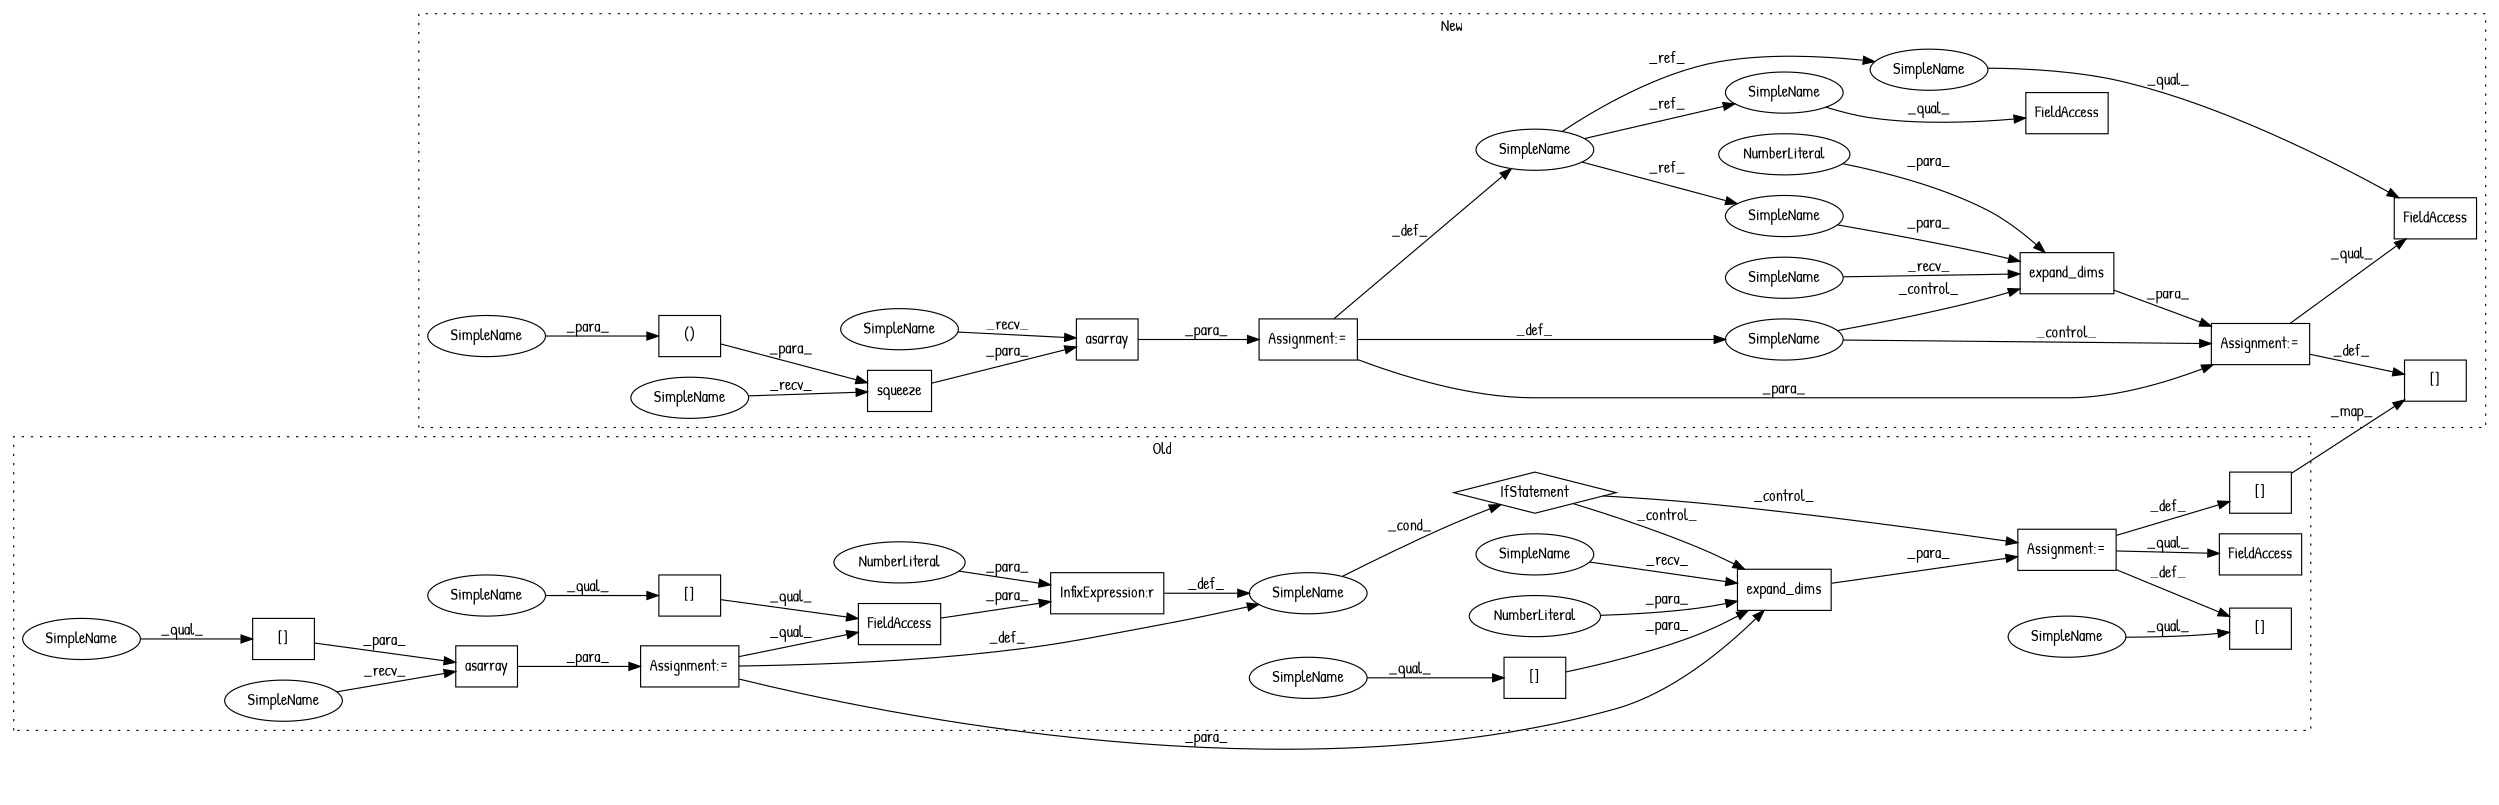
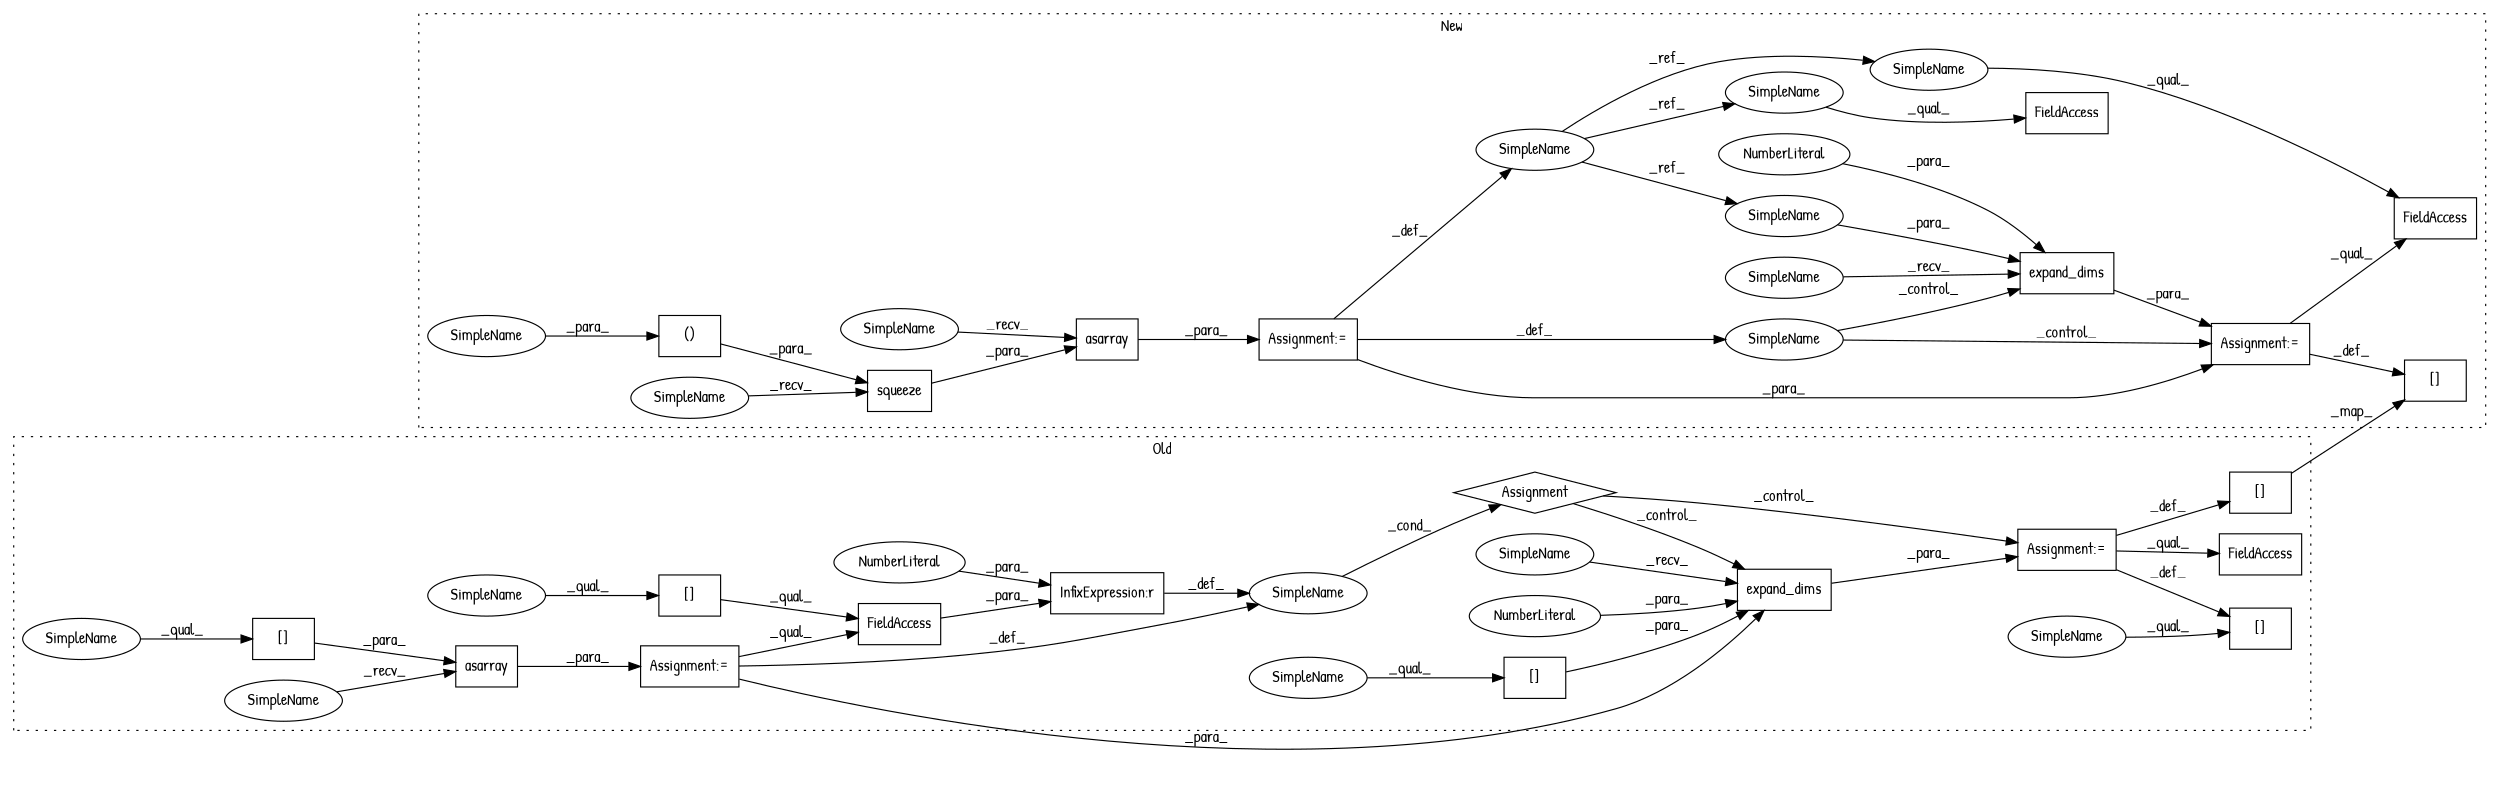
node "IfStatement": label "IfStatement" -> "Assignment"
